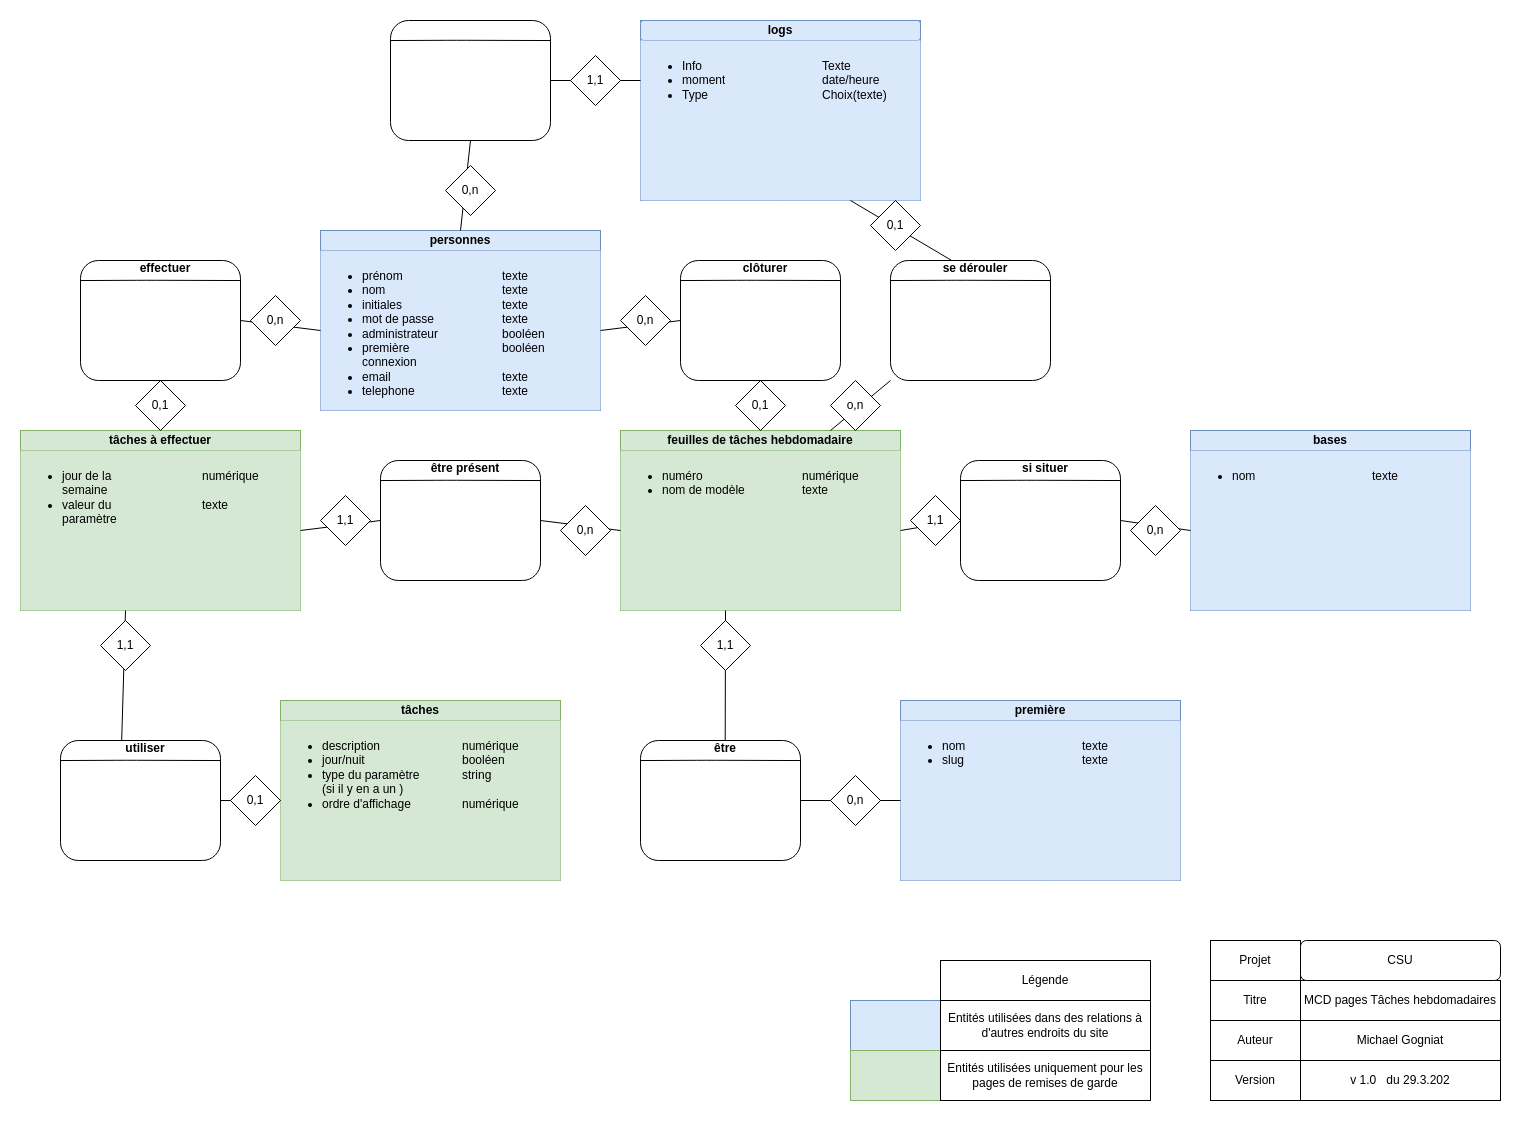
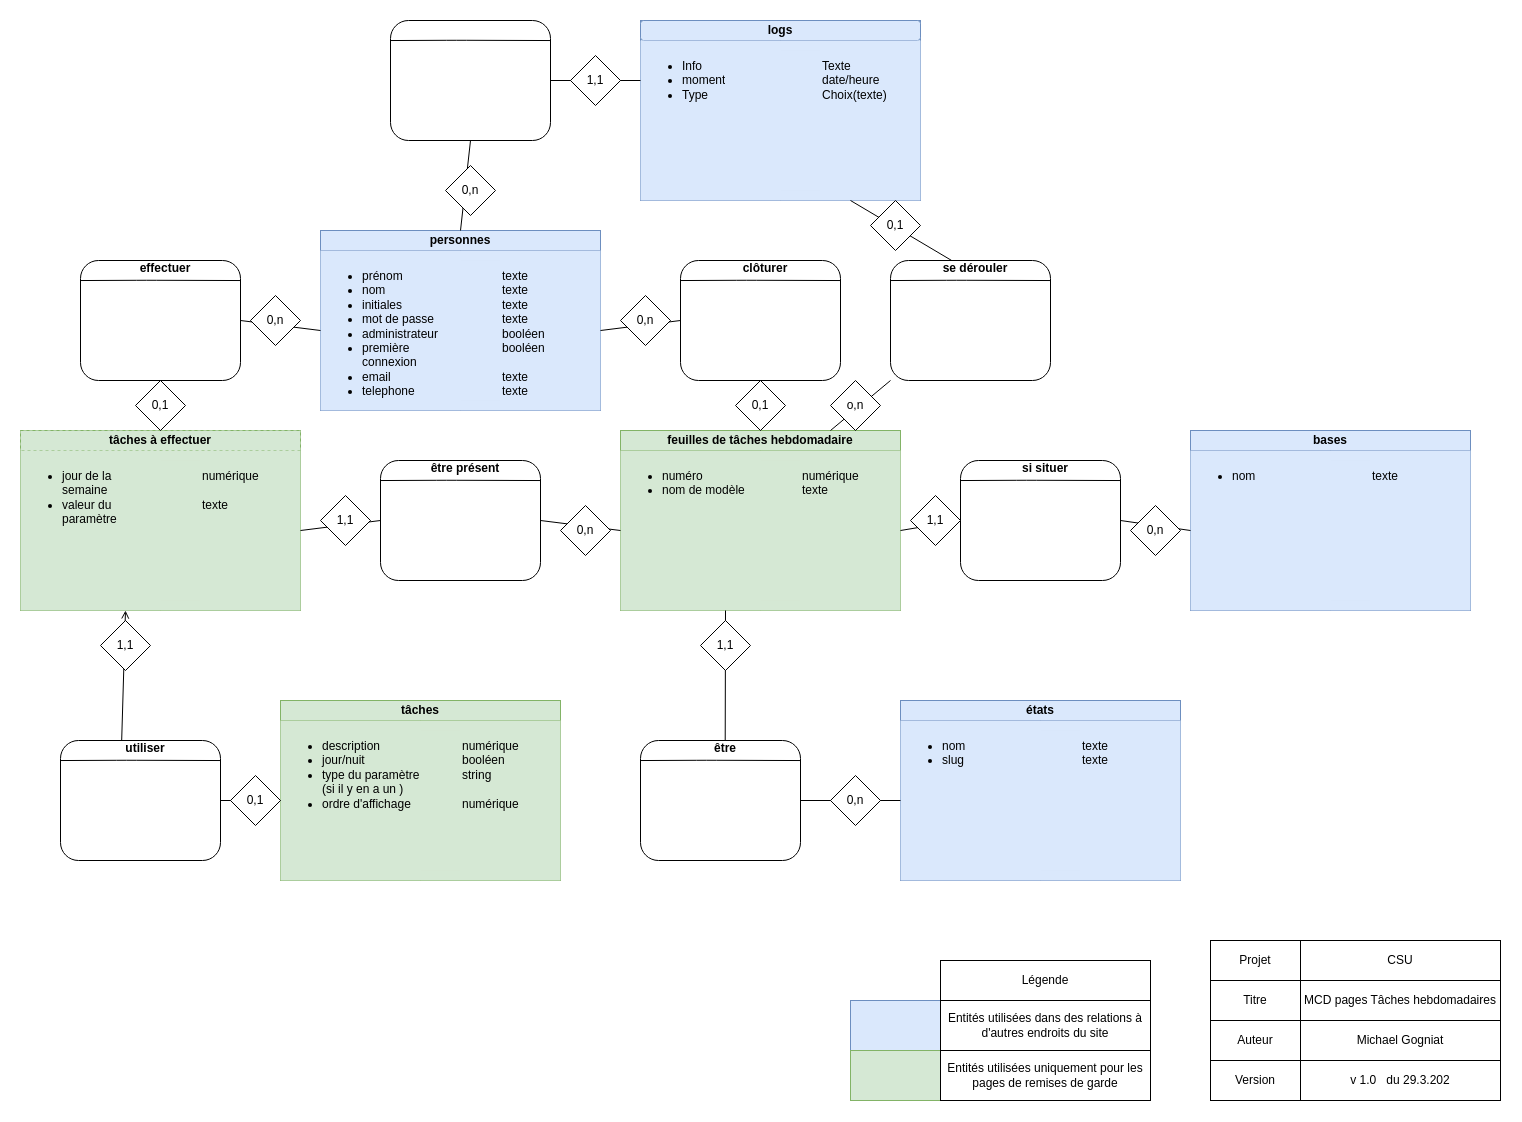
node "tâches à effectuer": style solid -> dashed
edge "jour de la semaine valeur du paramètre" -- "utiliser": arrowhead none -> open
node "première": label "première" -> "états"
node "CSU": shape rounded rectangle -> rectangle
